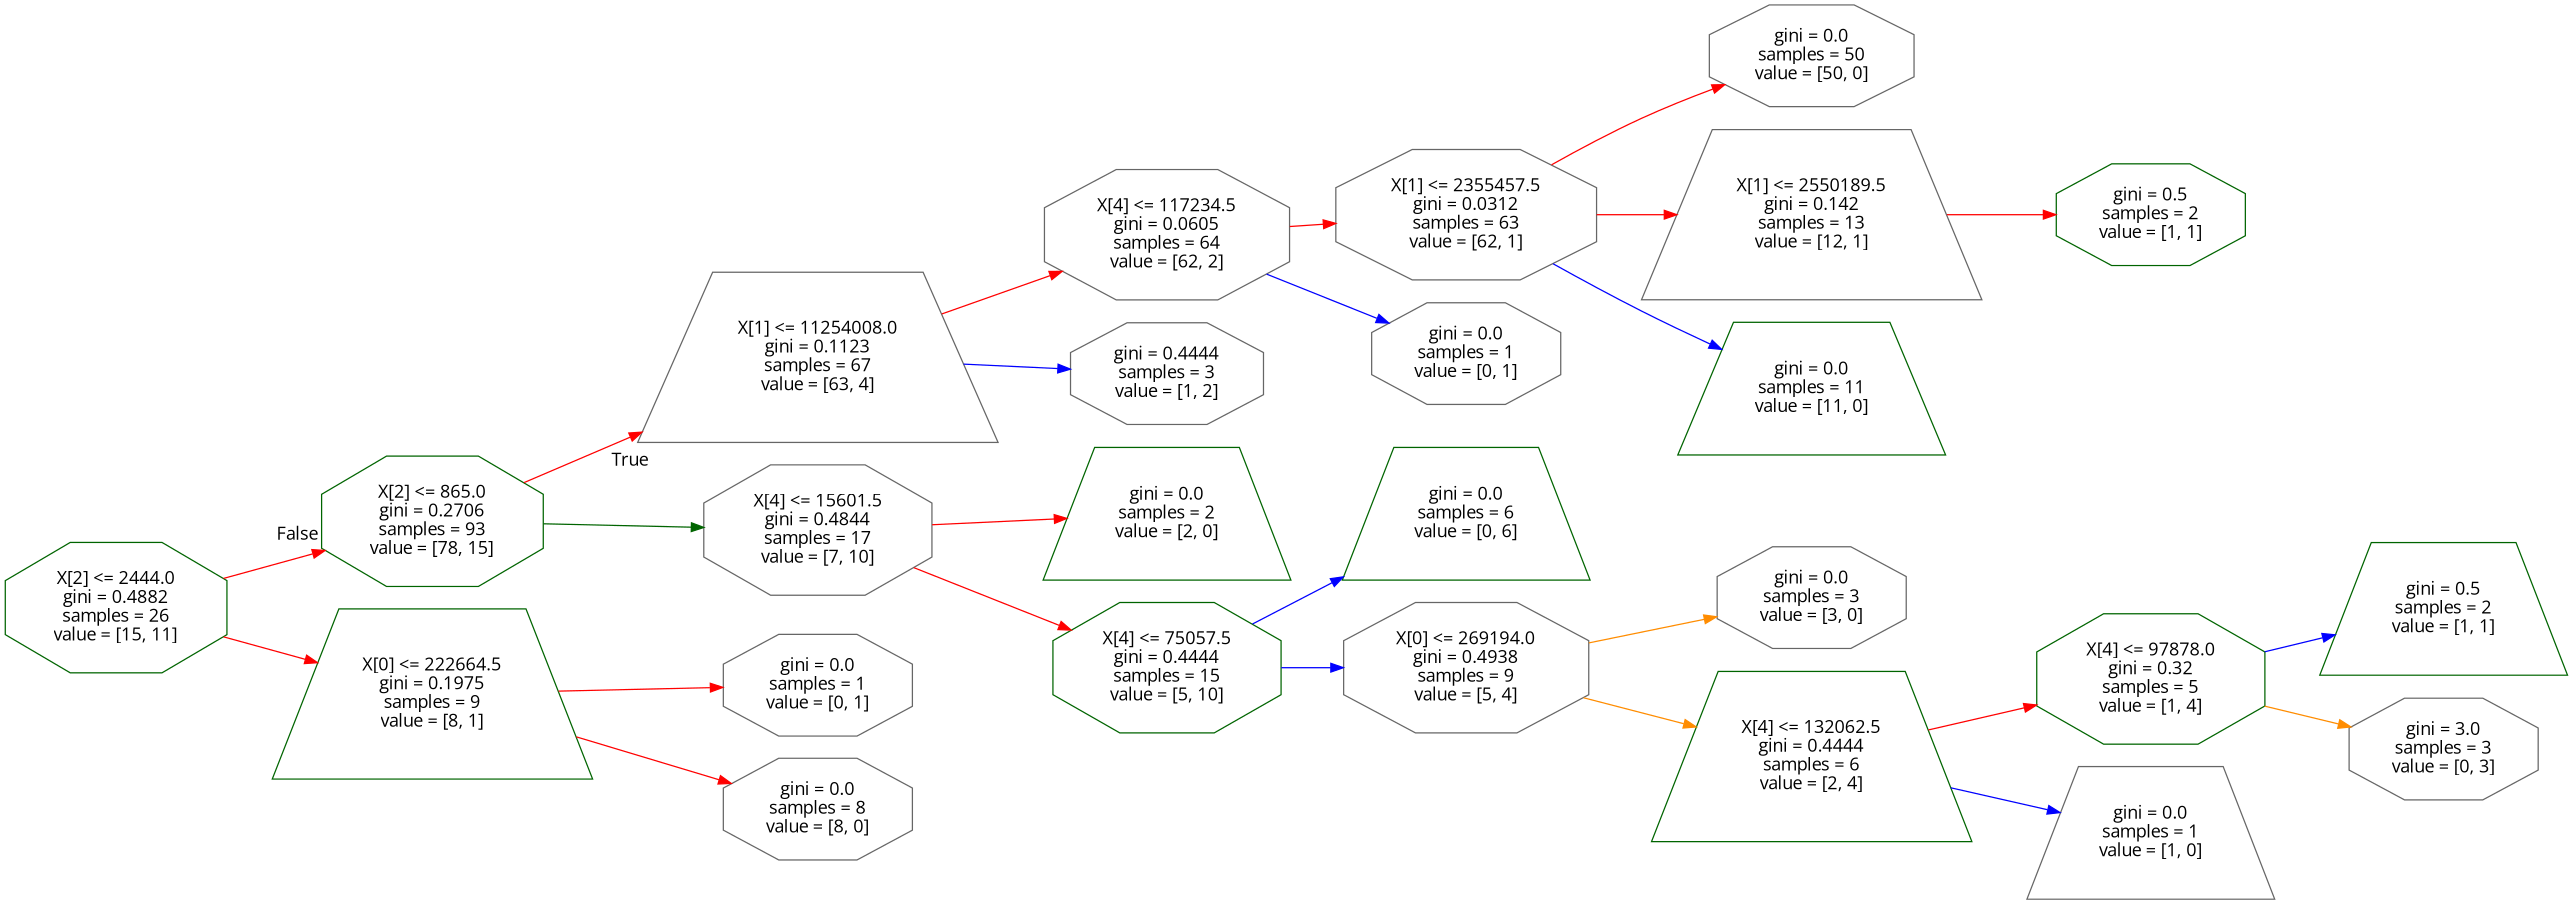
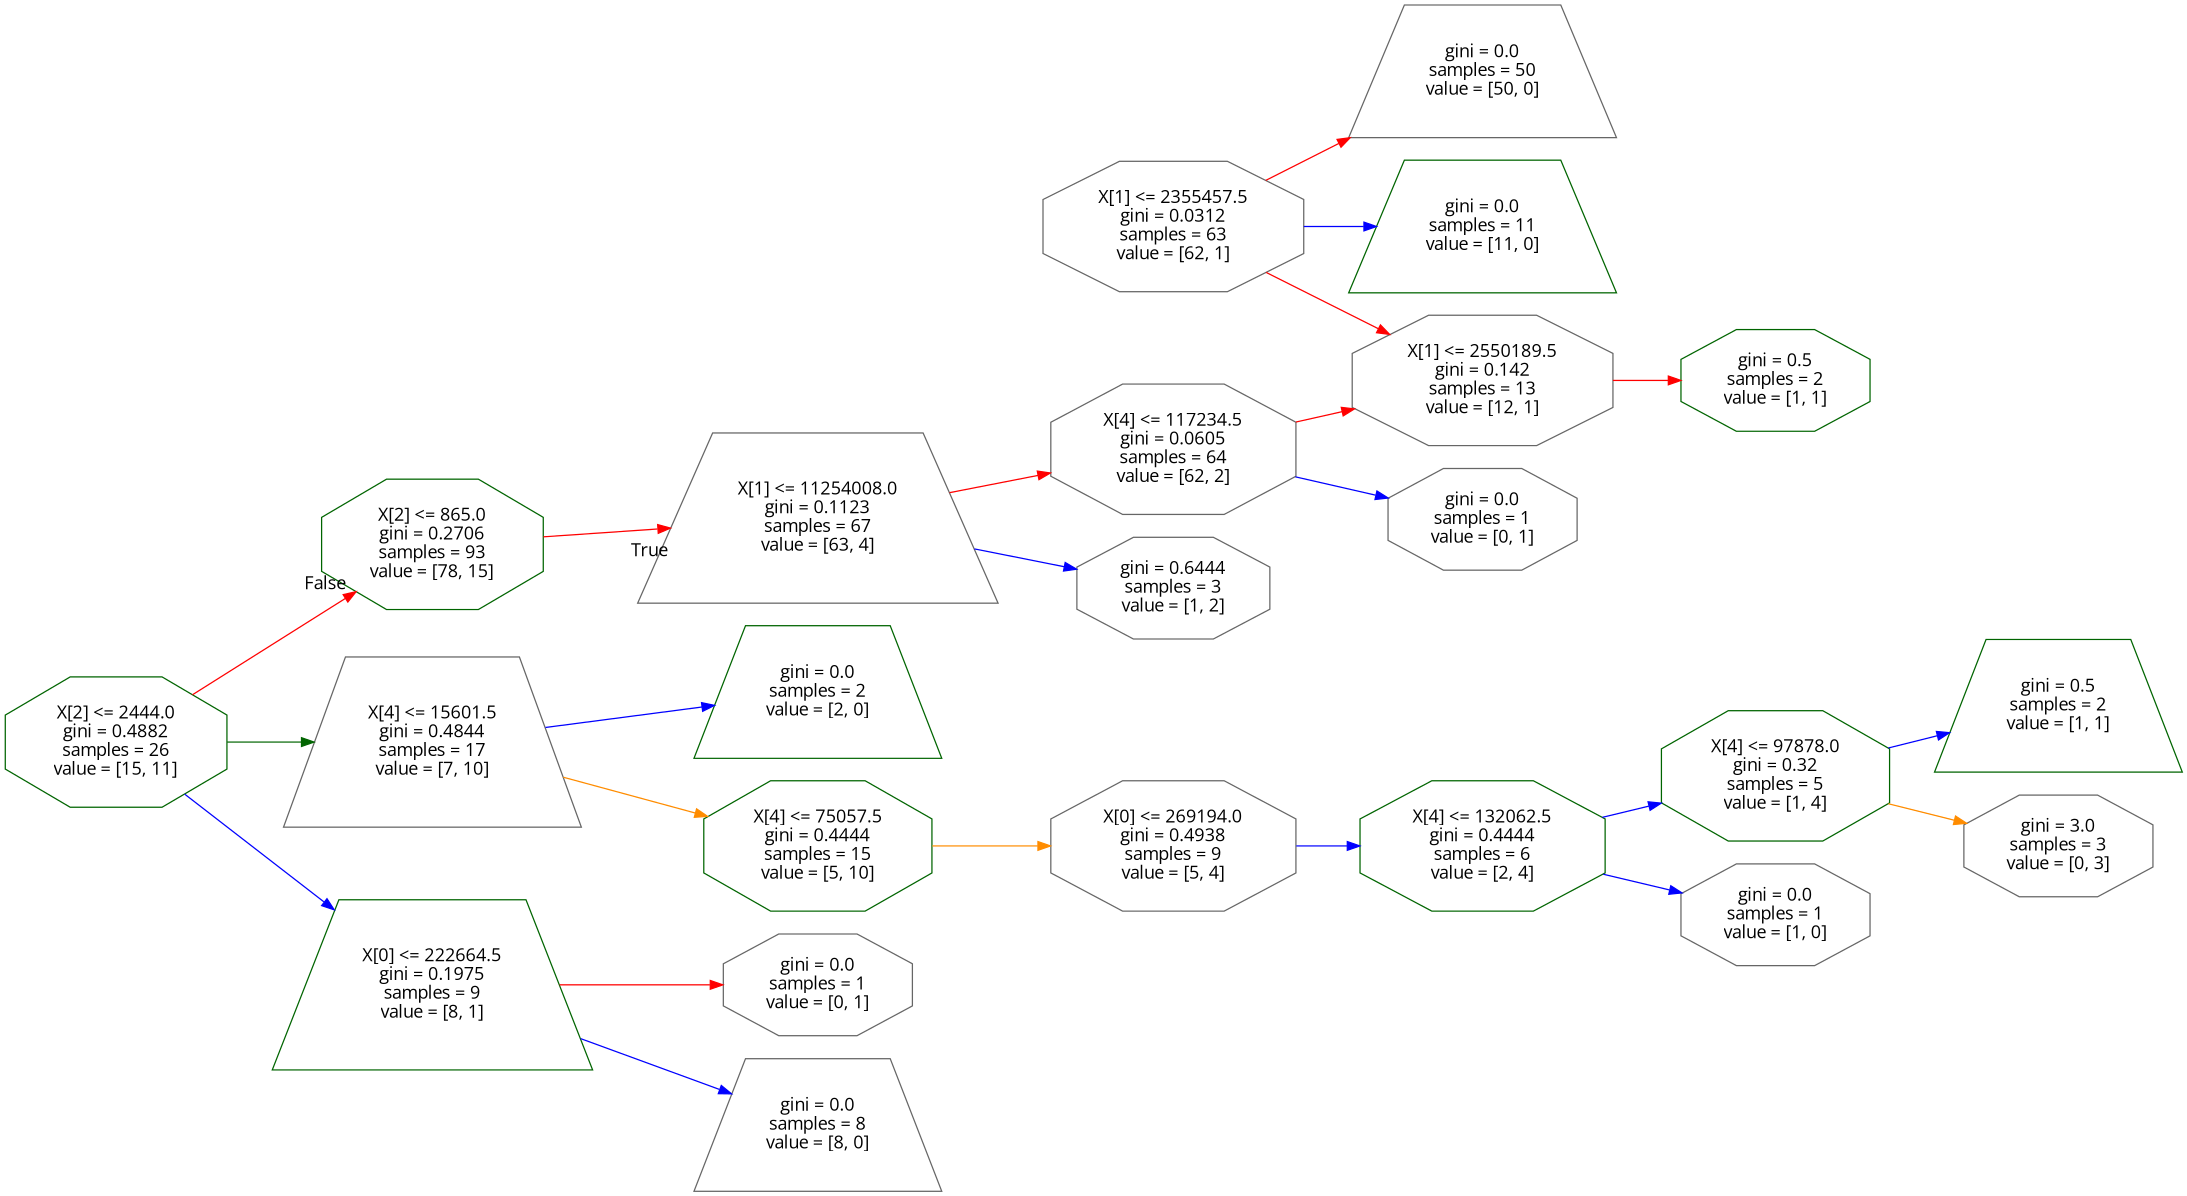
node "gini = 0.0 samples = 50 value = [50, 0]": shape octagon -> trapezium
node "X[1] <= 2550189.5 gini = 0.142 samples = 13 value = [12, 1]": shape trapezium -> octagon
edge "X[4] <= 117234.5 gini = 0.0605 samples = 64 value = [62, 2]" -> "X[1] <= 2355457.5 gini = 0.0312 samples = 63 value = [62, 1]": now "X[4] <= 117234.5 gini = 0.0605 samples = 64 value = [62, 2]" -> "X[1] <= 2550189.5 gini = 0.142 samples = 13 value = [12, 1]"
node "gini = 0.4444 samples = 3 value = [1, 2]": label "gini = 0.4444 samples = 3 value = [1, 2]" -> "gini = 0.6444 samples = 3 value = [1, 2]"
node "gini = 0.0 samples = 6 value = [0, 6]": removed
edge "X[4] <= 15601.5 gini = 0.4844 samples = 17 value = [7, 10]" -> "gini = 0.0 samples = 2 value = [2, 0]": color red -> blue
edge "X[2] <= 865.0 gini = 0.2706 samples = 93 value = [78, 15]" -> "X[4] <= 15601.5 gini = 0.4844 samples = 17 value = [7, 10]": now "X[2] <= 2444.0 gini = 0.4882 samples = 26 value = [15, 11]" -> "X[4] <= 15601.5 gini = 0.4844 samples = 17 value = [7, 10]"
node "X[4] <= 15601.5 gini = 0.4844 samples = 17 value = [7, 10]": shape octagon -> trapezium
edge "X[4] <= 15601.5 gini = 0.4844 samples = 17 value = [7, 10]" -> "X[4] <= 75057.5 gini = 0.4444 samples = 15 value = [5, 10]": color red -> darkorange
node "gini = 0.0 samples = 3 value = [3, 0]": removed
edge "X[2] <= 2444.0 gini = 0.4882 samples = 26 value = [15, 11]" -> "X[0] <= 222664.5 gini = 0.1975 samples = 9 value = [8, 1]": color red -> blue
edge "X[4] <= 75057.5 gini = 0.4444 samples = 15 value = [5, 10]" -> "X[0] <= 269194.0 gini = 0.4938 samples = 9 value = [5, 4]": color blue -> darkorange
edge "X[0] <= 269194.0 gini = 0.4938 samples = 9 value = [5, 4]" -> "X[4] <= 132062.5 gini = 0.4444 samples = 6 value = [2, 4]": color darkorange -> blue
edge "X[4] <= 132062.5 gini = 0.4444 samples = 6 value = [2, 4]" -> "X[4] <= 97878.0 gini = 0.32 samples = 5 value = [1, 4]": color red -> blue
node "X[4] <= 132062.5 gini = 0.4444 samples = 6 value = [2, 4]": shape trapezium -> octagon
edge "X[0] <= 222664.5 gini = 0.1975 samples = 9 value = [8, 1]" -> "gini = 0.0 samples = 8 value = [8, 0]": color red -> blue
node "gini = 0.0 samples = 8 value = [8, 0]": shape octagon -> trapezium
node "gini = 0.0 samples = 1 value = [1, 0]": shape trapezium -> octagon
